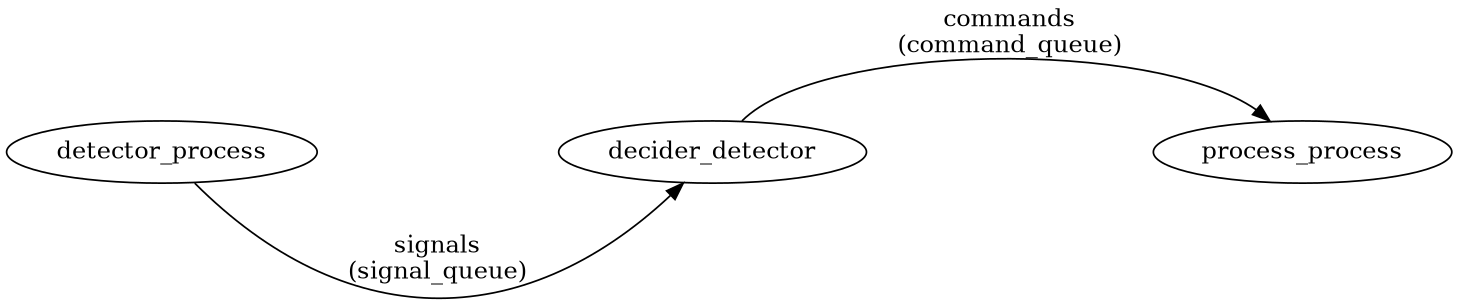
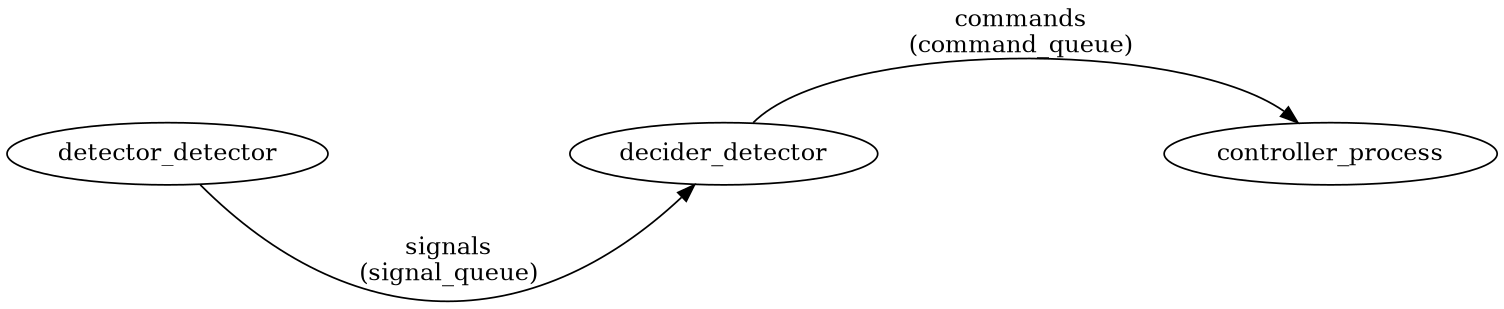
node "detector_process": label "detector_process" -> "detector_detector"
node "process_process": label "process_process" -> "controller_process"
